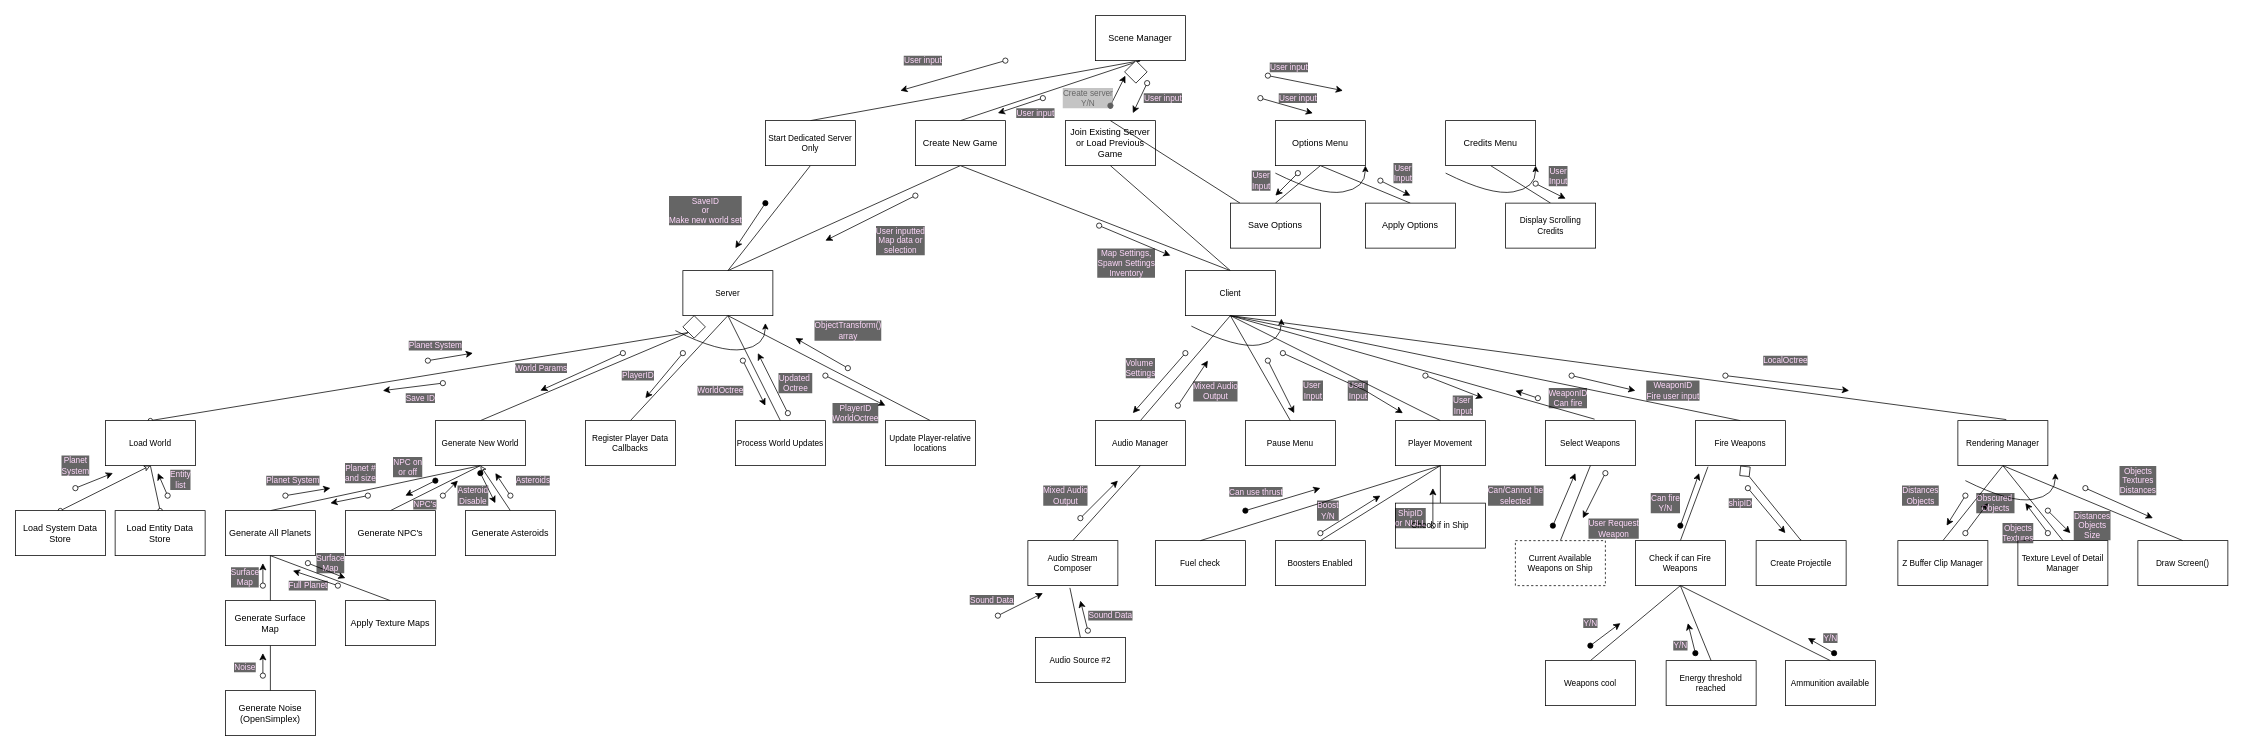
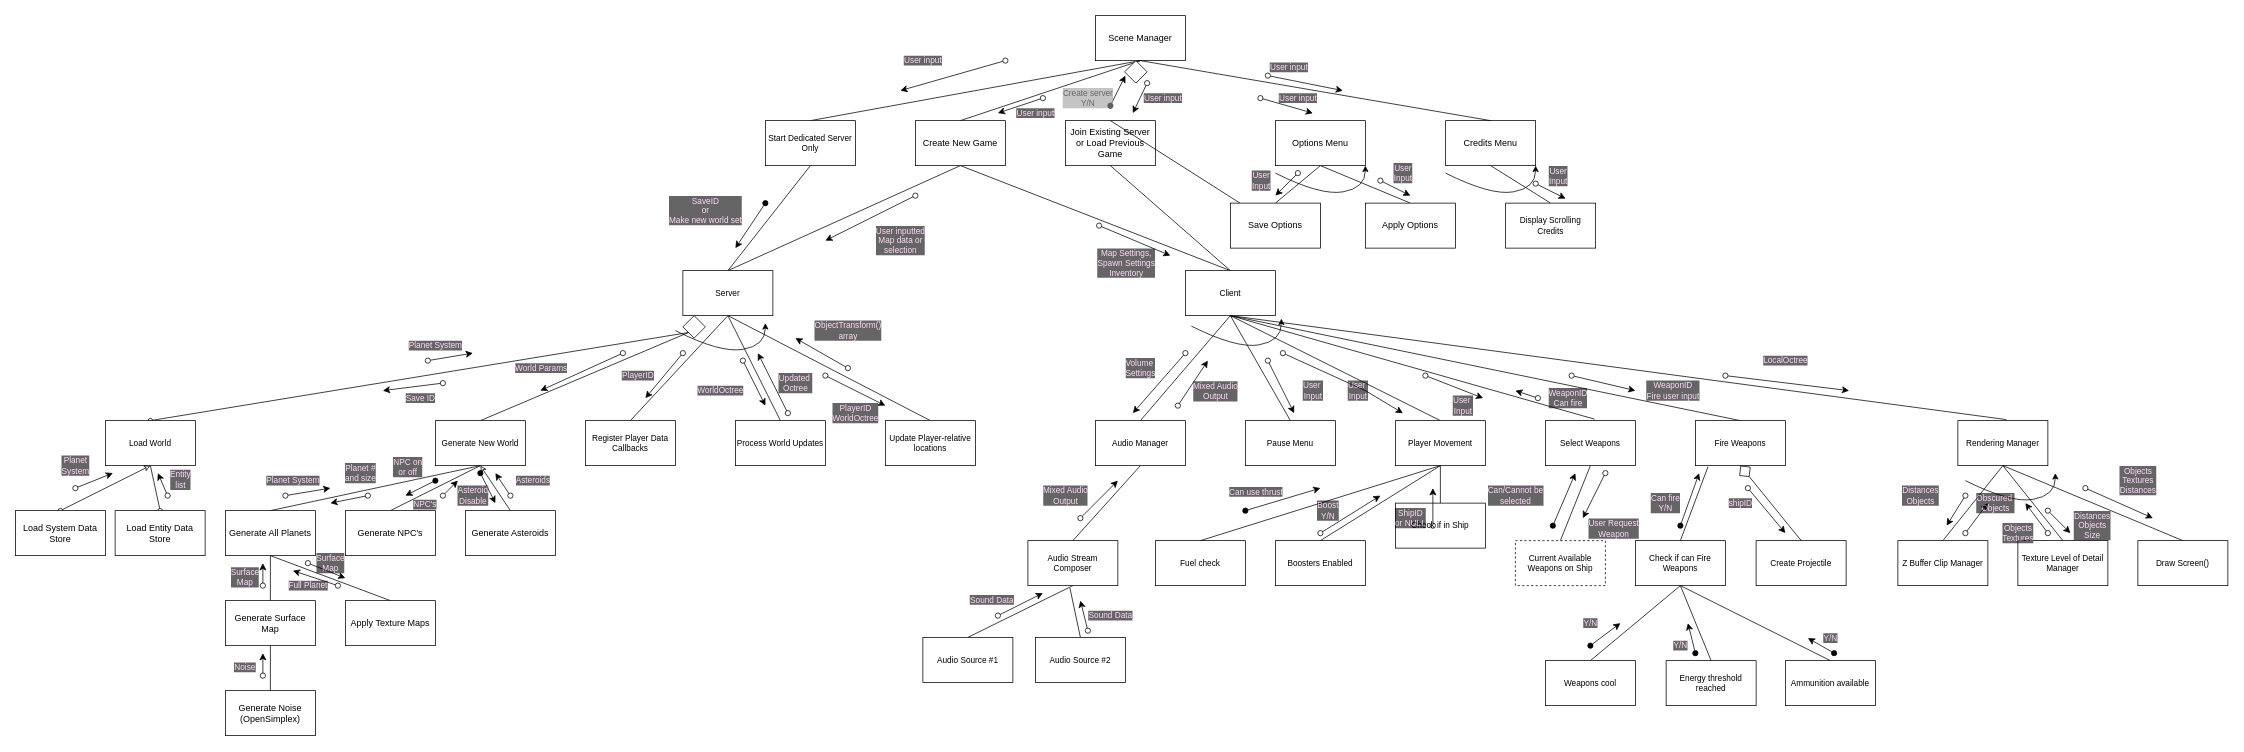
edge "Scene Manager" -- "Credits Menu": added
edge "Audio Stream Composer" -- "Audio Source #1": added
node "Audio Source #1": added
